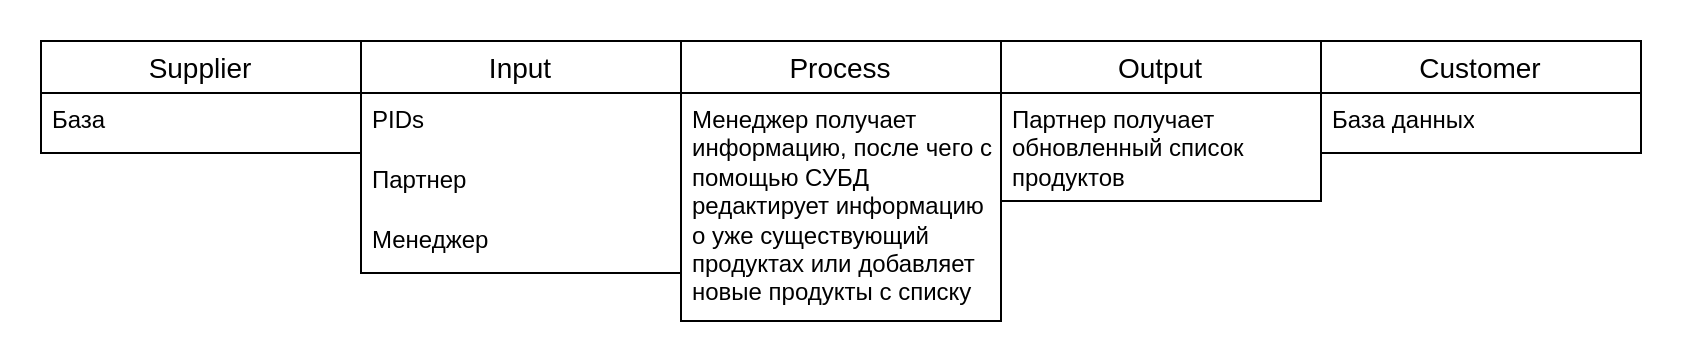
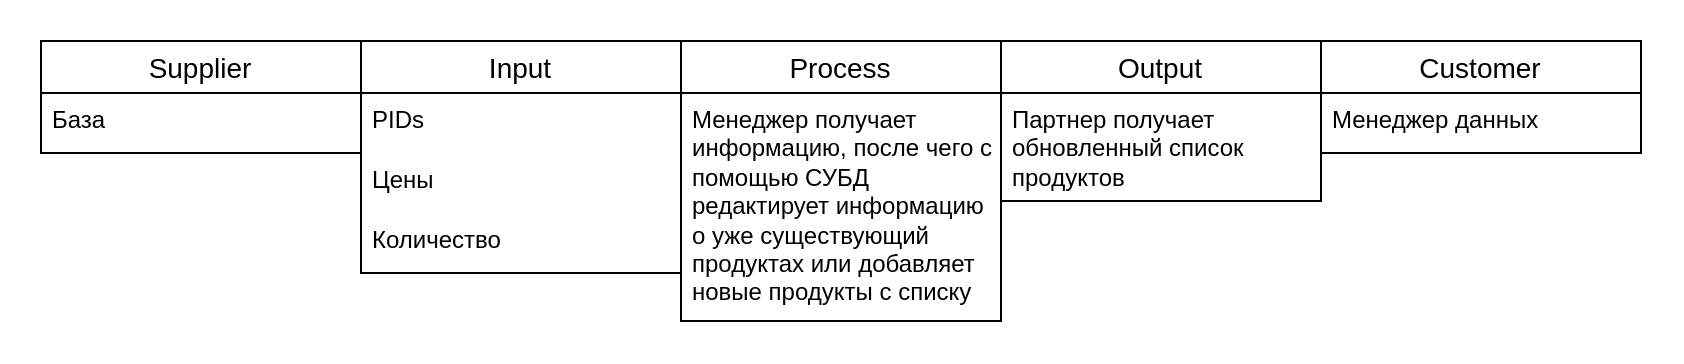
node "База данных": label "База данных" -> "Менеджер данных"
node "Партнер": label "Партнер" -> "Цены"
node "Менеджер": label "Менеджер" -> "Количество"
